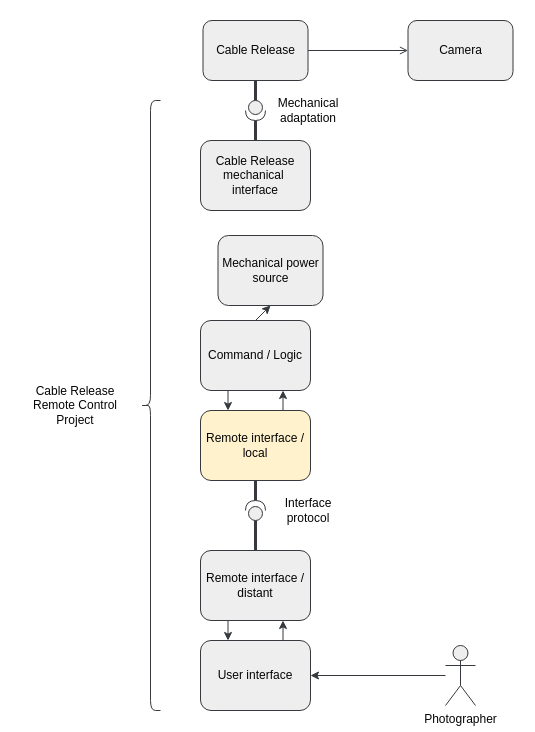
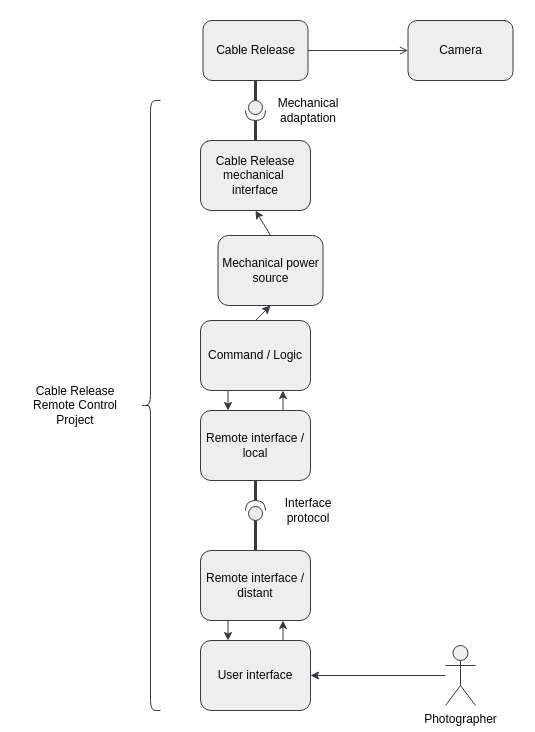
edge "Mechanical power source" -> "Cable Release mechanical interface": added
node "Remote interface / local": fillcolor #fff2cc -> #eeeeee
